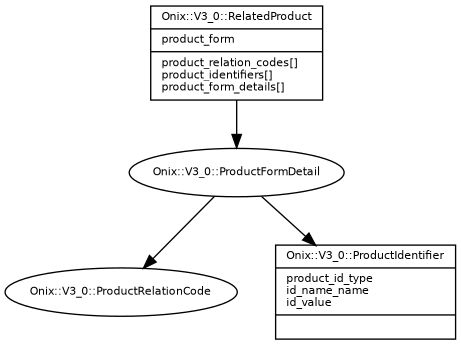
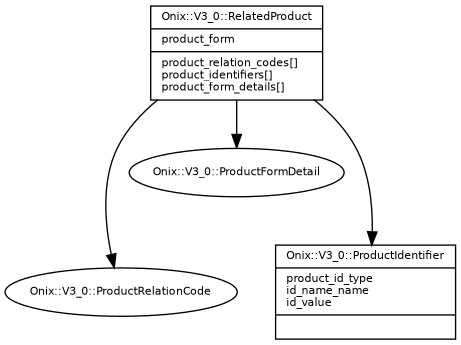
edge "Onix::V3_0::ProductFormDetail" -> "Onix::V3_0::ProductIdentifier": now "Onix::V3_0::RelatedProduct" -> "Onix::V3_0::ProductIdentifier"
edge "Onix::V3_0::ProductFormDetail" -> "Onix::V3_0::ProductRelationCode": now "Onix::V3_0::RelatedProduct" -> "Onix::V3_0::ProductRelationCode"
